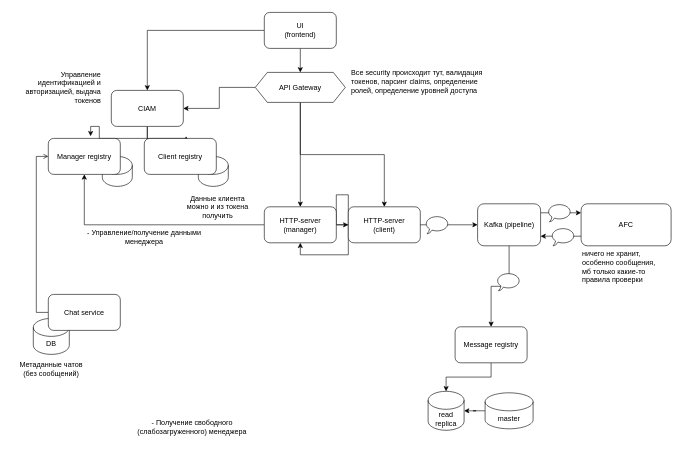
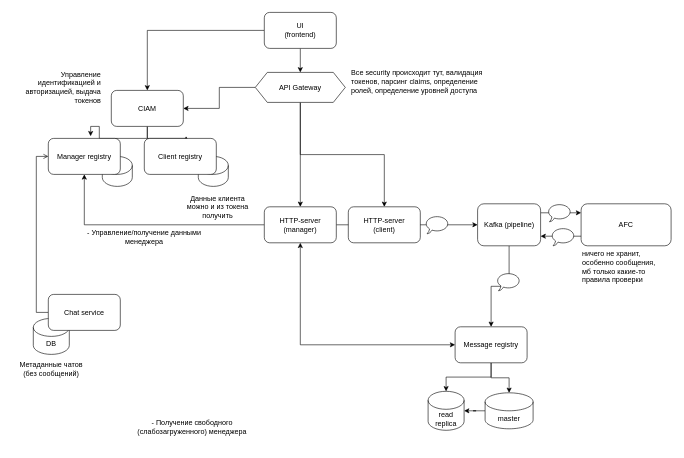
edge "HTTP-server (manager)" -- "HTTP-server (client)": now "HTTP-server (manager)" -- "Message registry"
edge "Message registry" -> "master": added
